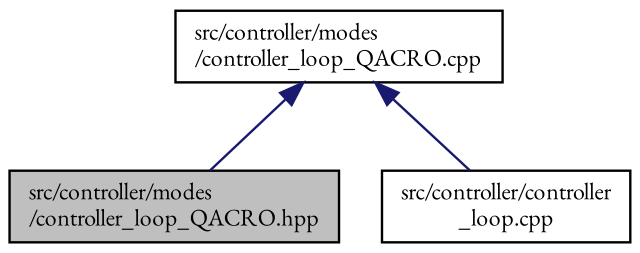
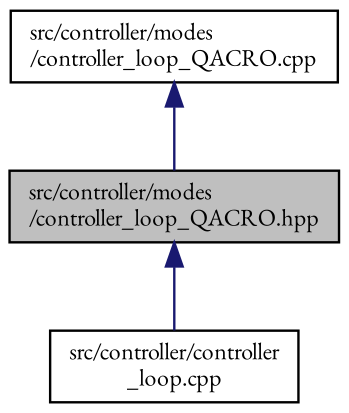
edge "src/controller/controller _loop.cpp" -> "src/controller/modes /controller_loop_QACRO.cpp": now "src/controller/controller _loop.cpp" -> "src/controller/modes /controller_loop_QACRO.hpp"
